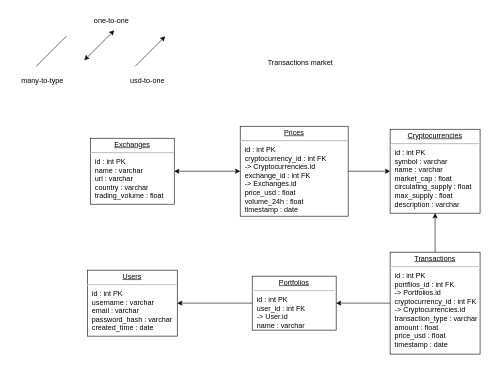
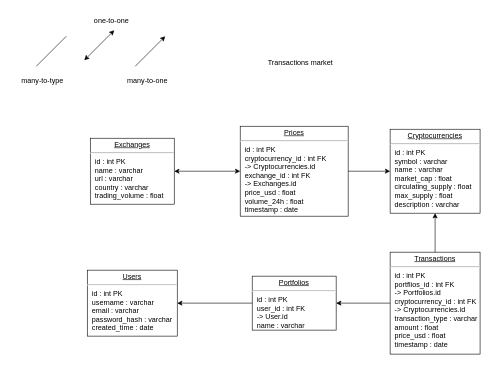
node "usd-to-one": label "usd-to-one" -> "many-to-one"
